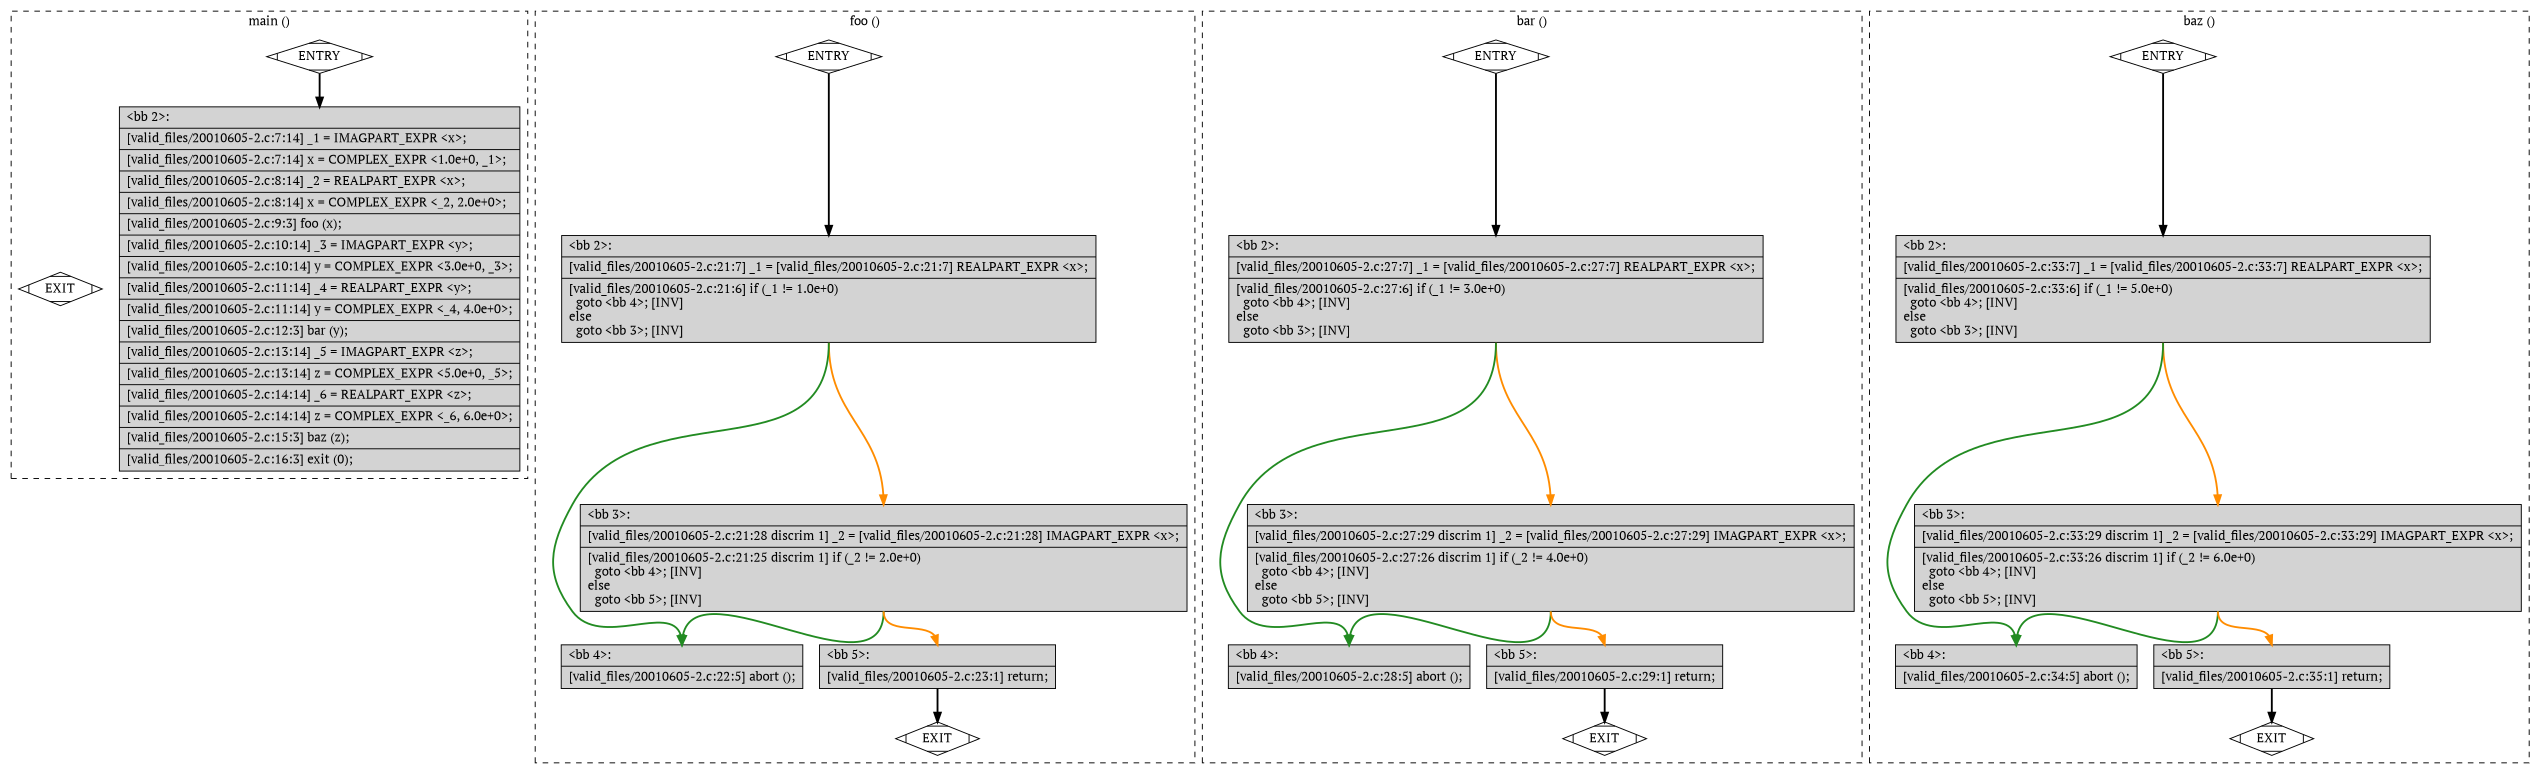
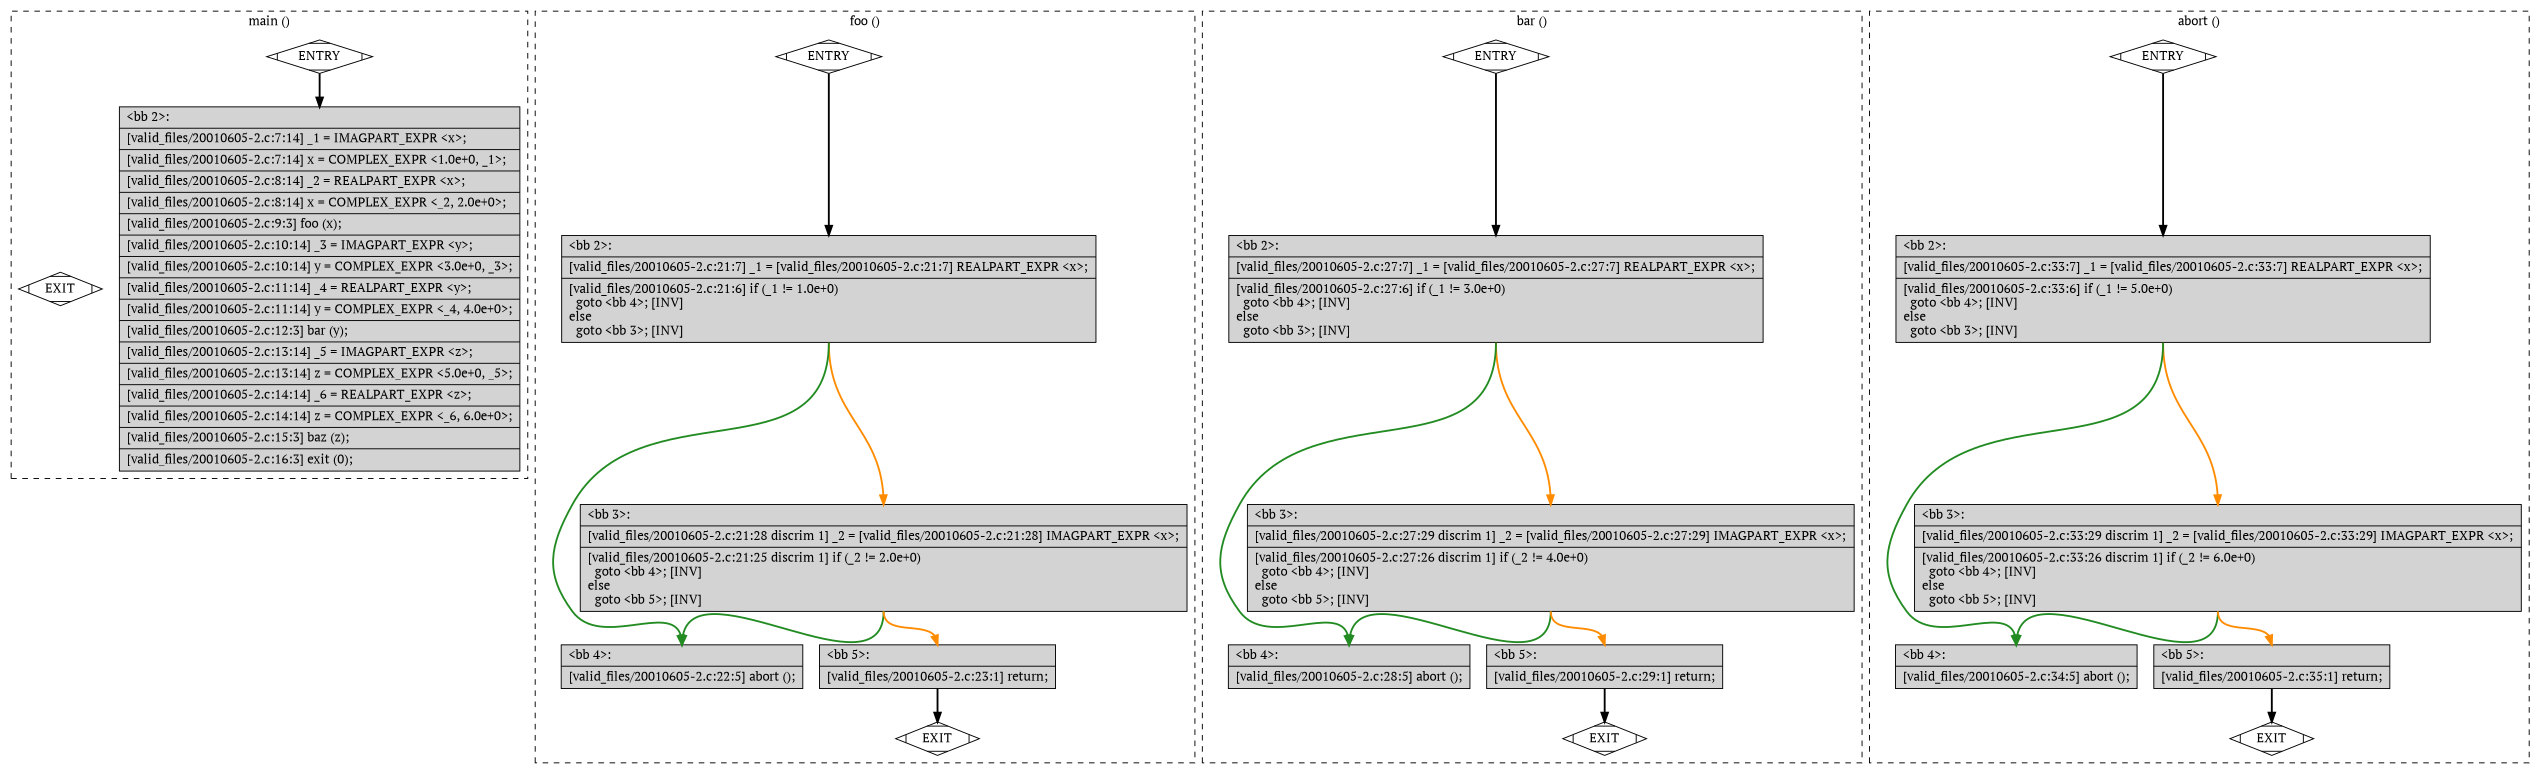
cluster "baz ()": label "baz ()" -> "abort ()"
